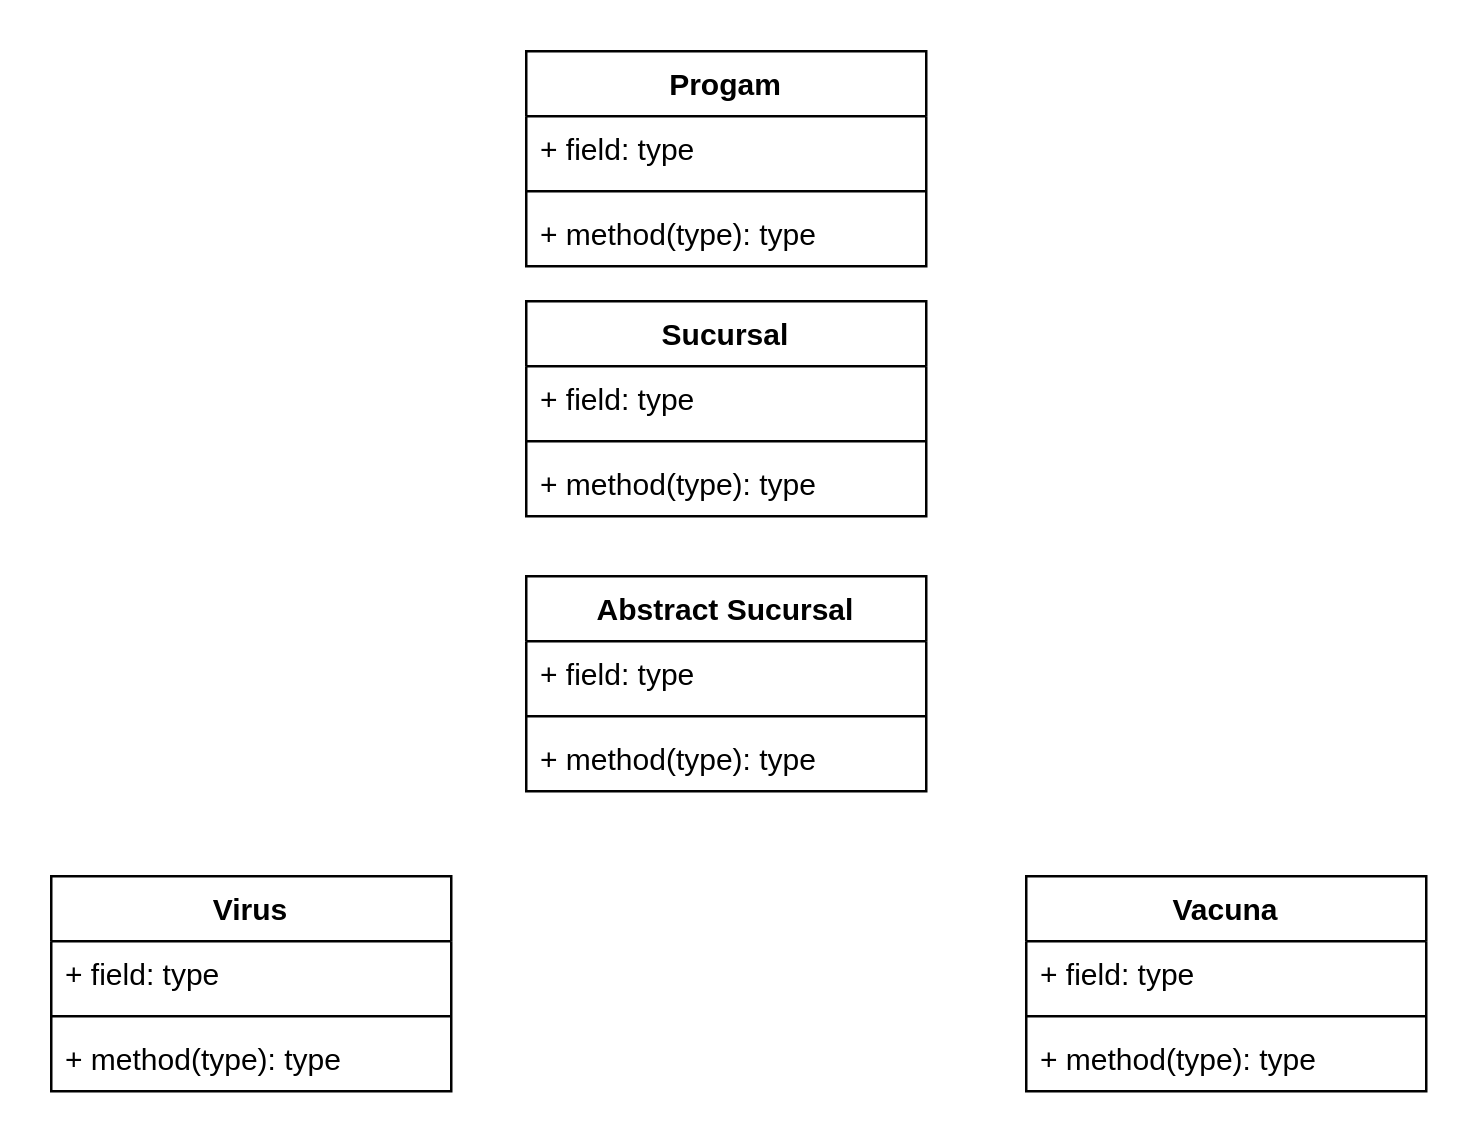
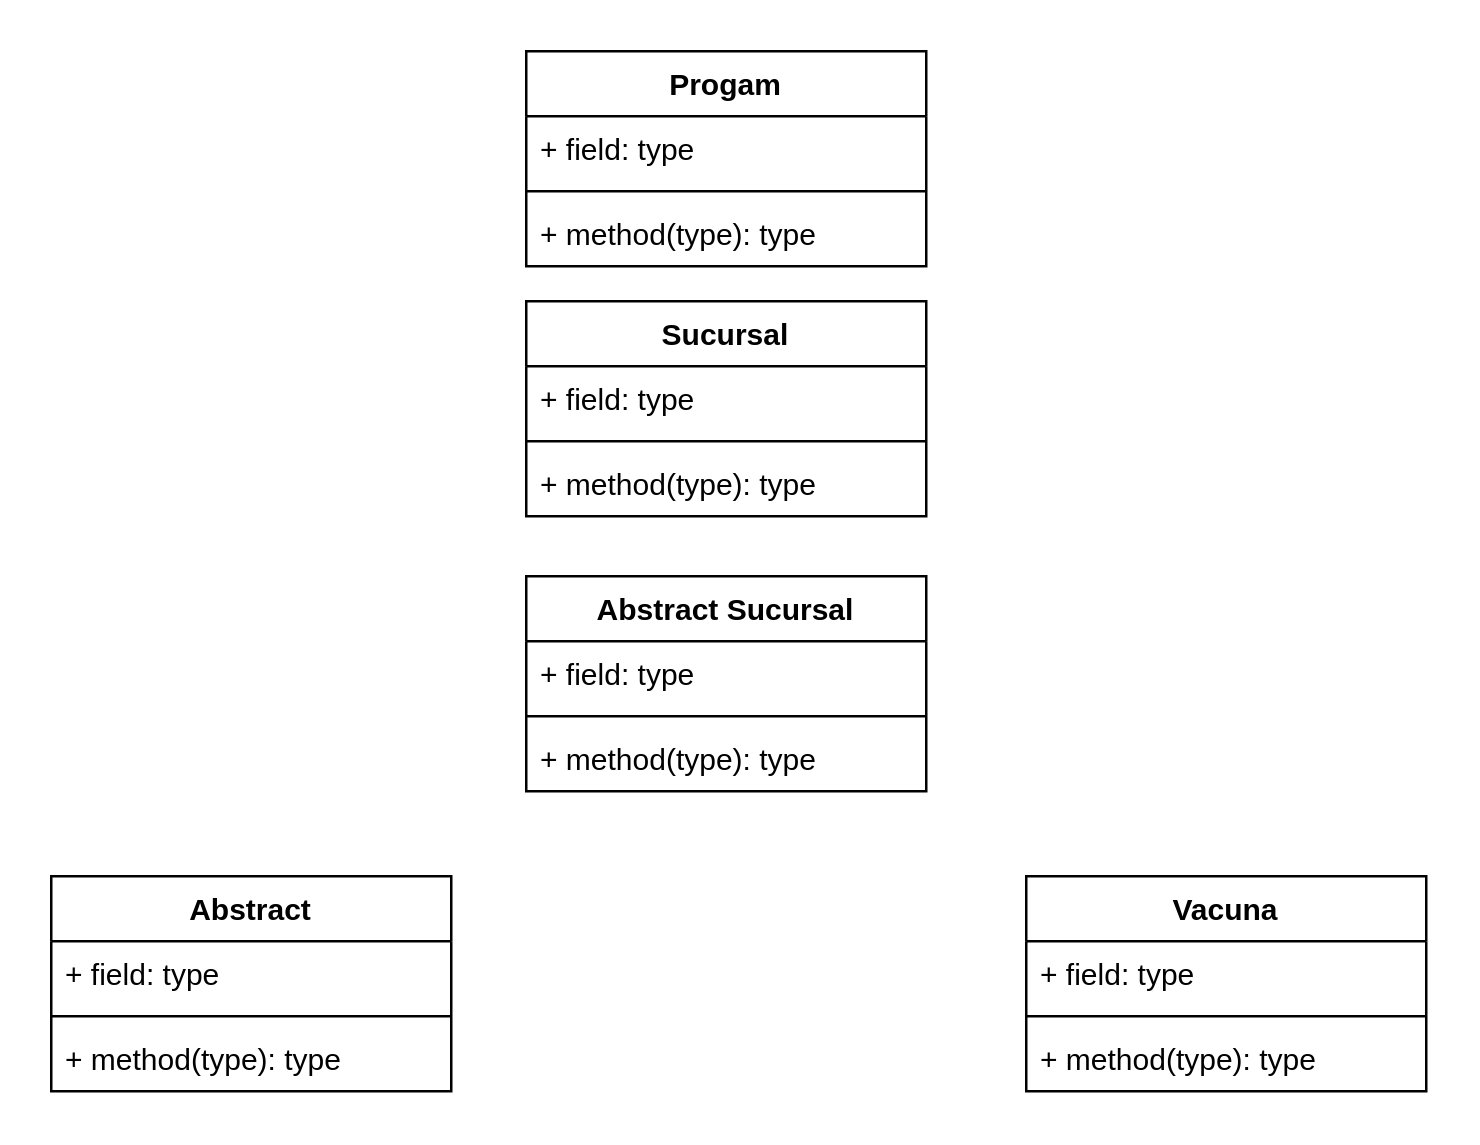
node "Virus": label "Virus" -> "Abstract"
